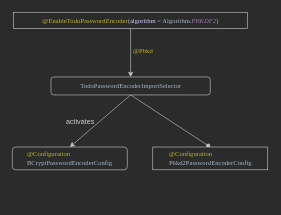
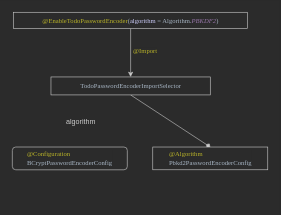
node "@Pbkd": label "@Pbkd" -> "@Import"
node "TodoPasswordEncoderImportSelector": shape rounded rectangle -> rectangle
edge "TodoPasswordEncoderImportSelector" -> "@Configuration BCryptPasswordEncoderConfig": removed
node "activates": label "activates" -> "algorithm"
node "@Configuration Pbkd2PasswordEncoderConfig": label "@Configuration Pbkd2PasswordEncoderConfig" -> "@Algorithm Pbkd2PasswordEncoderConfig"
